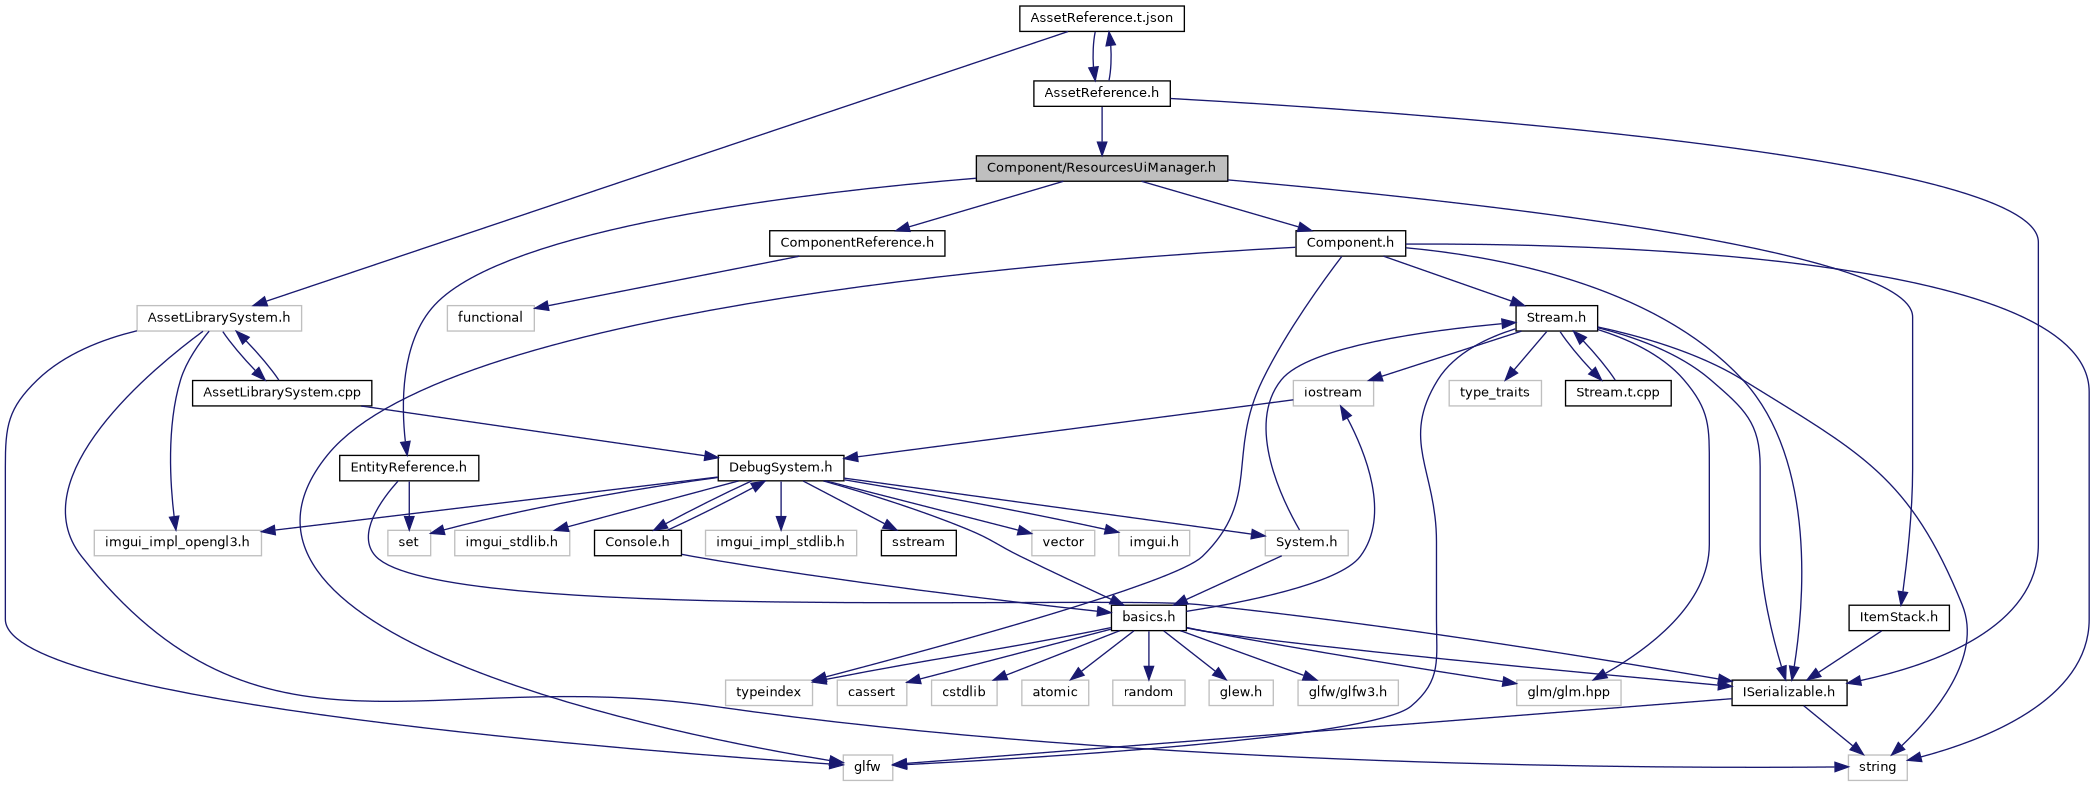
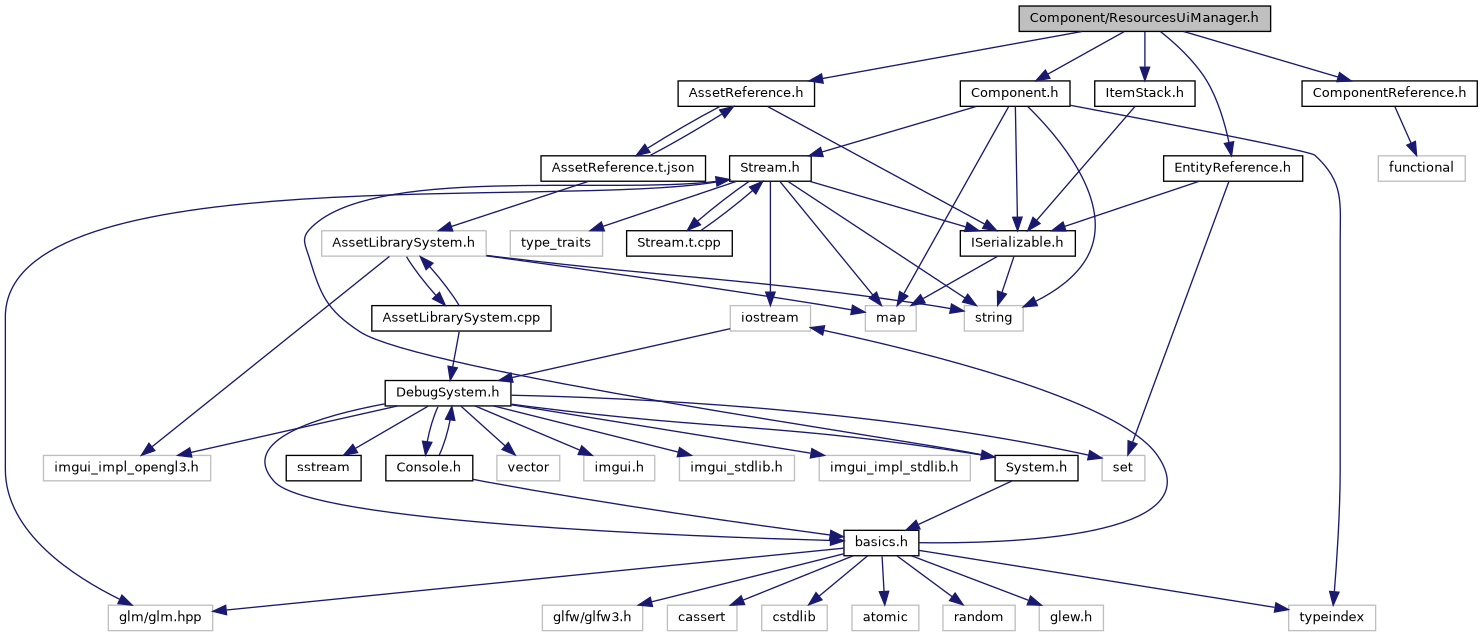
edge "AssetReference.h" -> "Component/ResourcesUiManager.h": reversed
node "System.h": color grey75 -> black
edge "basics.h" -> "ISerializable.h": removed
node "glfw": label "glfw" -> "map"
